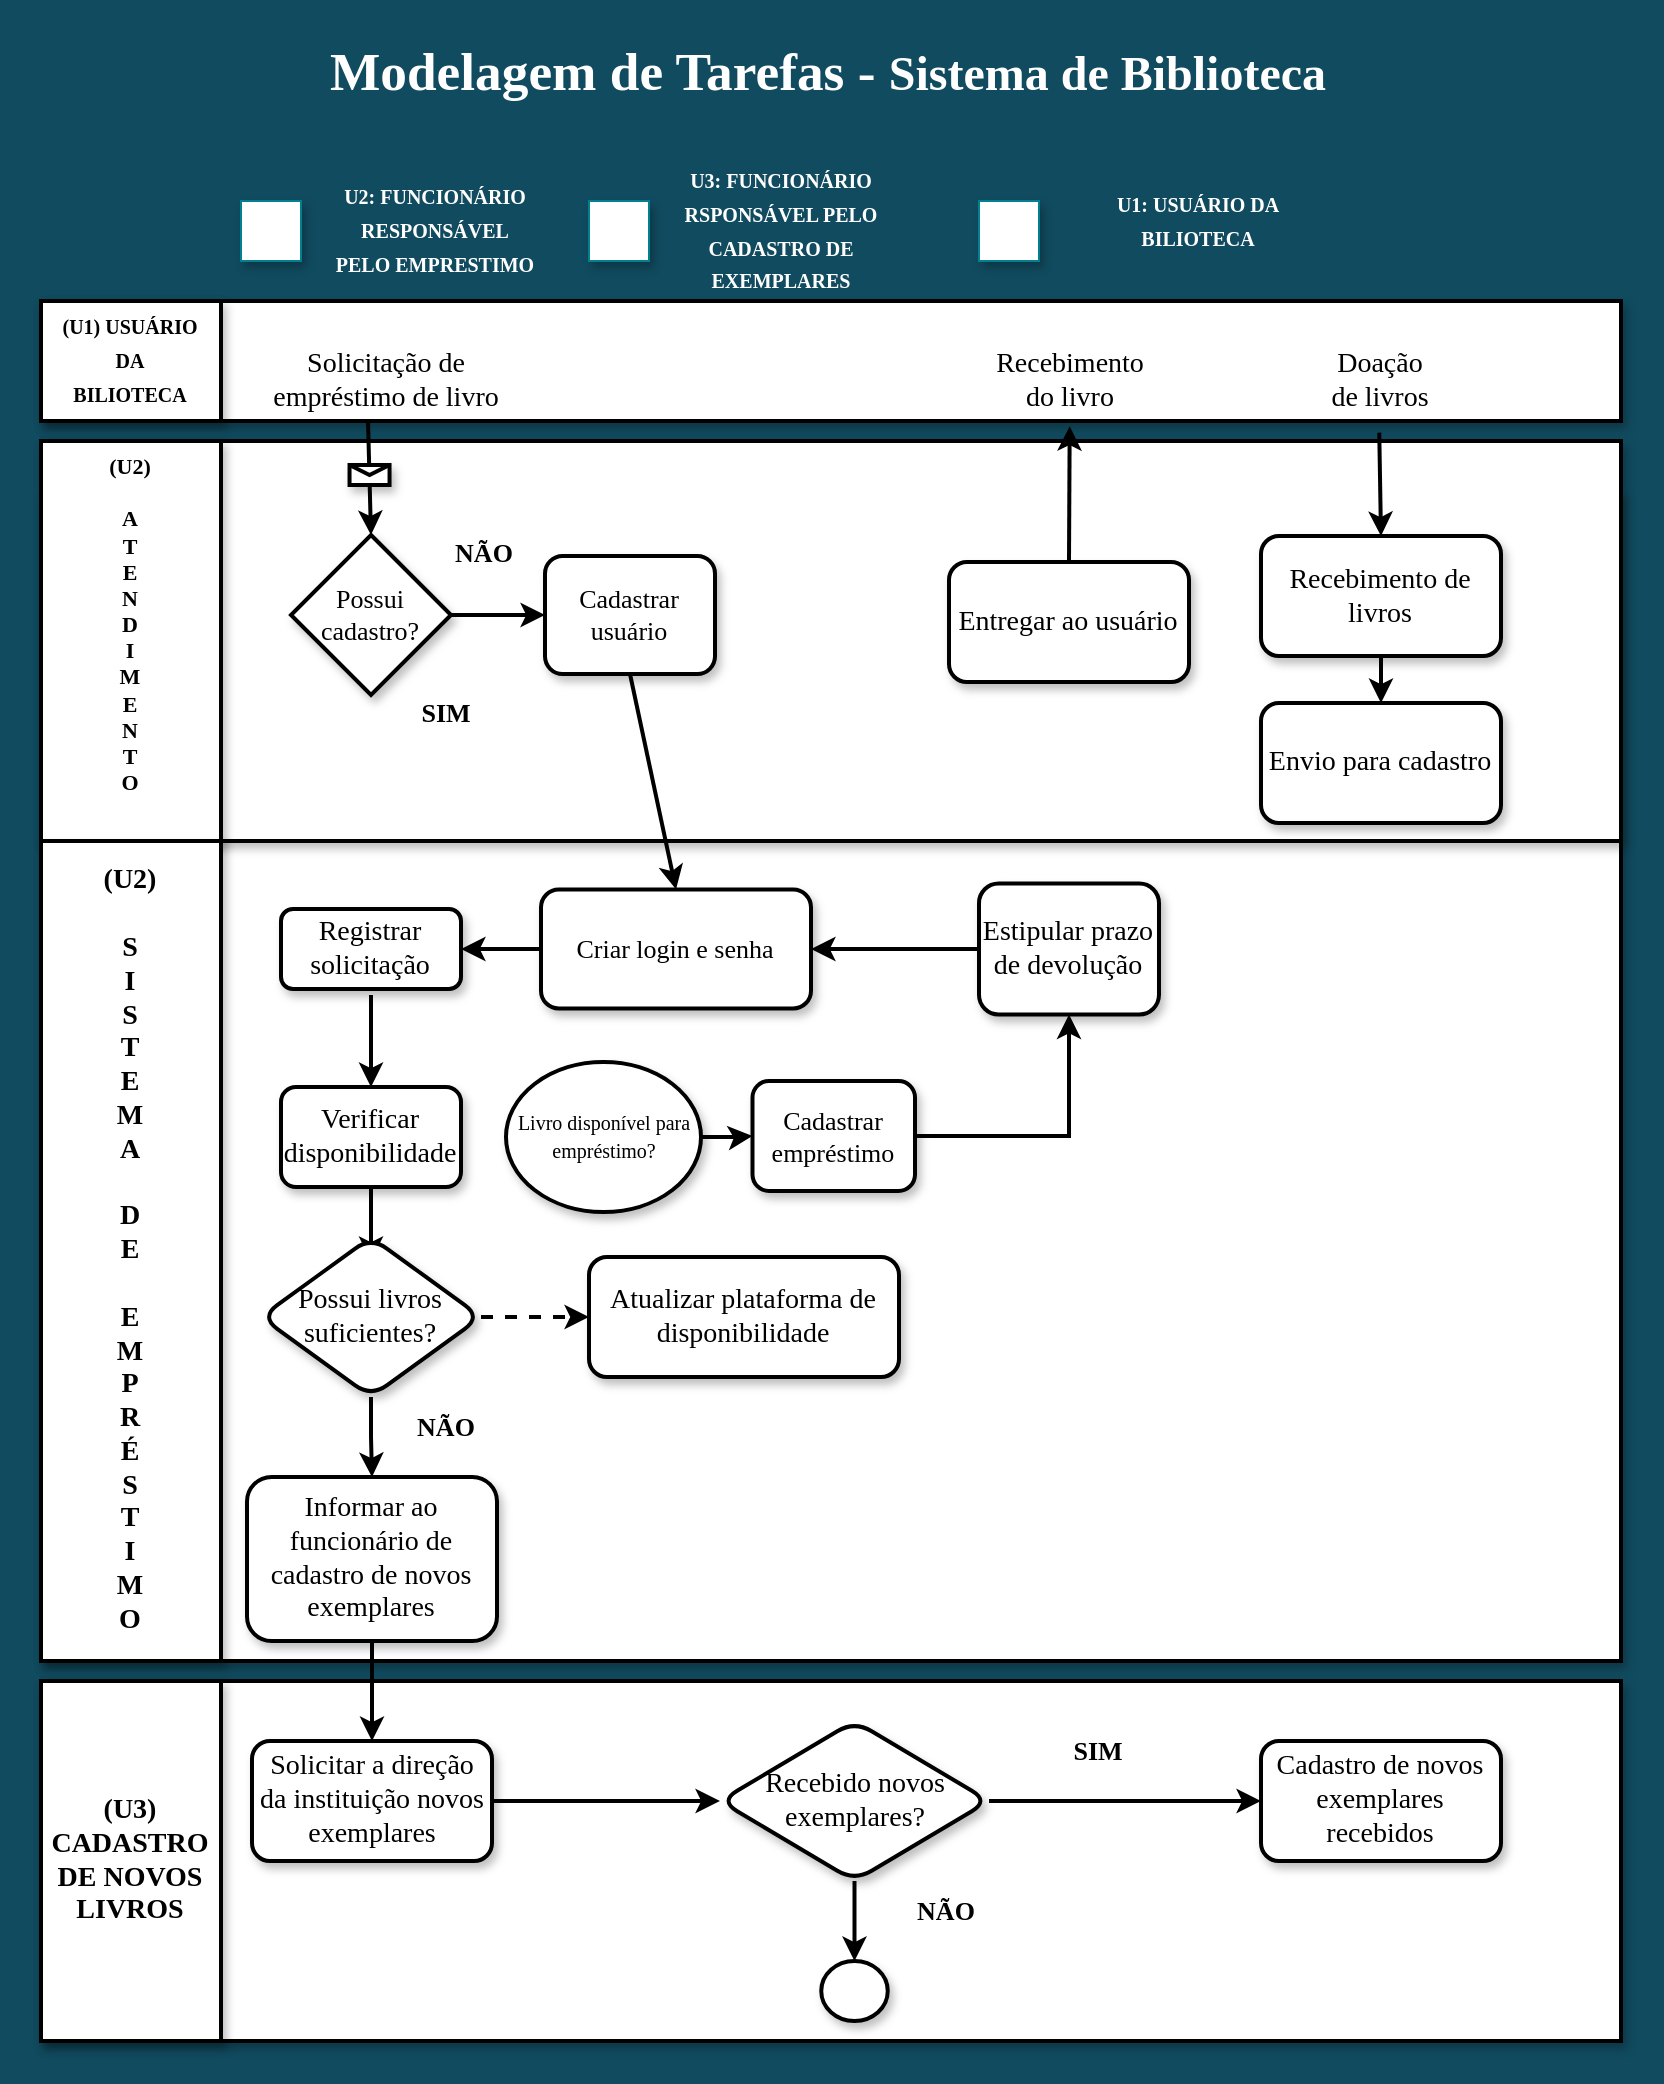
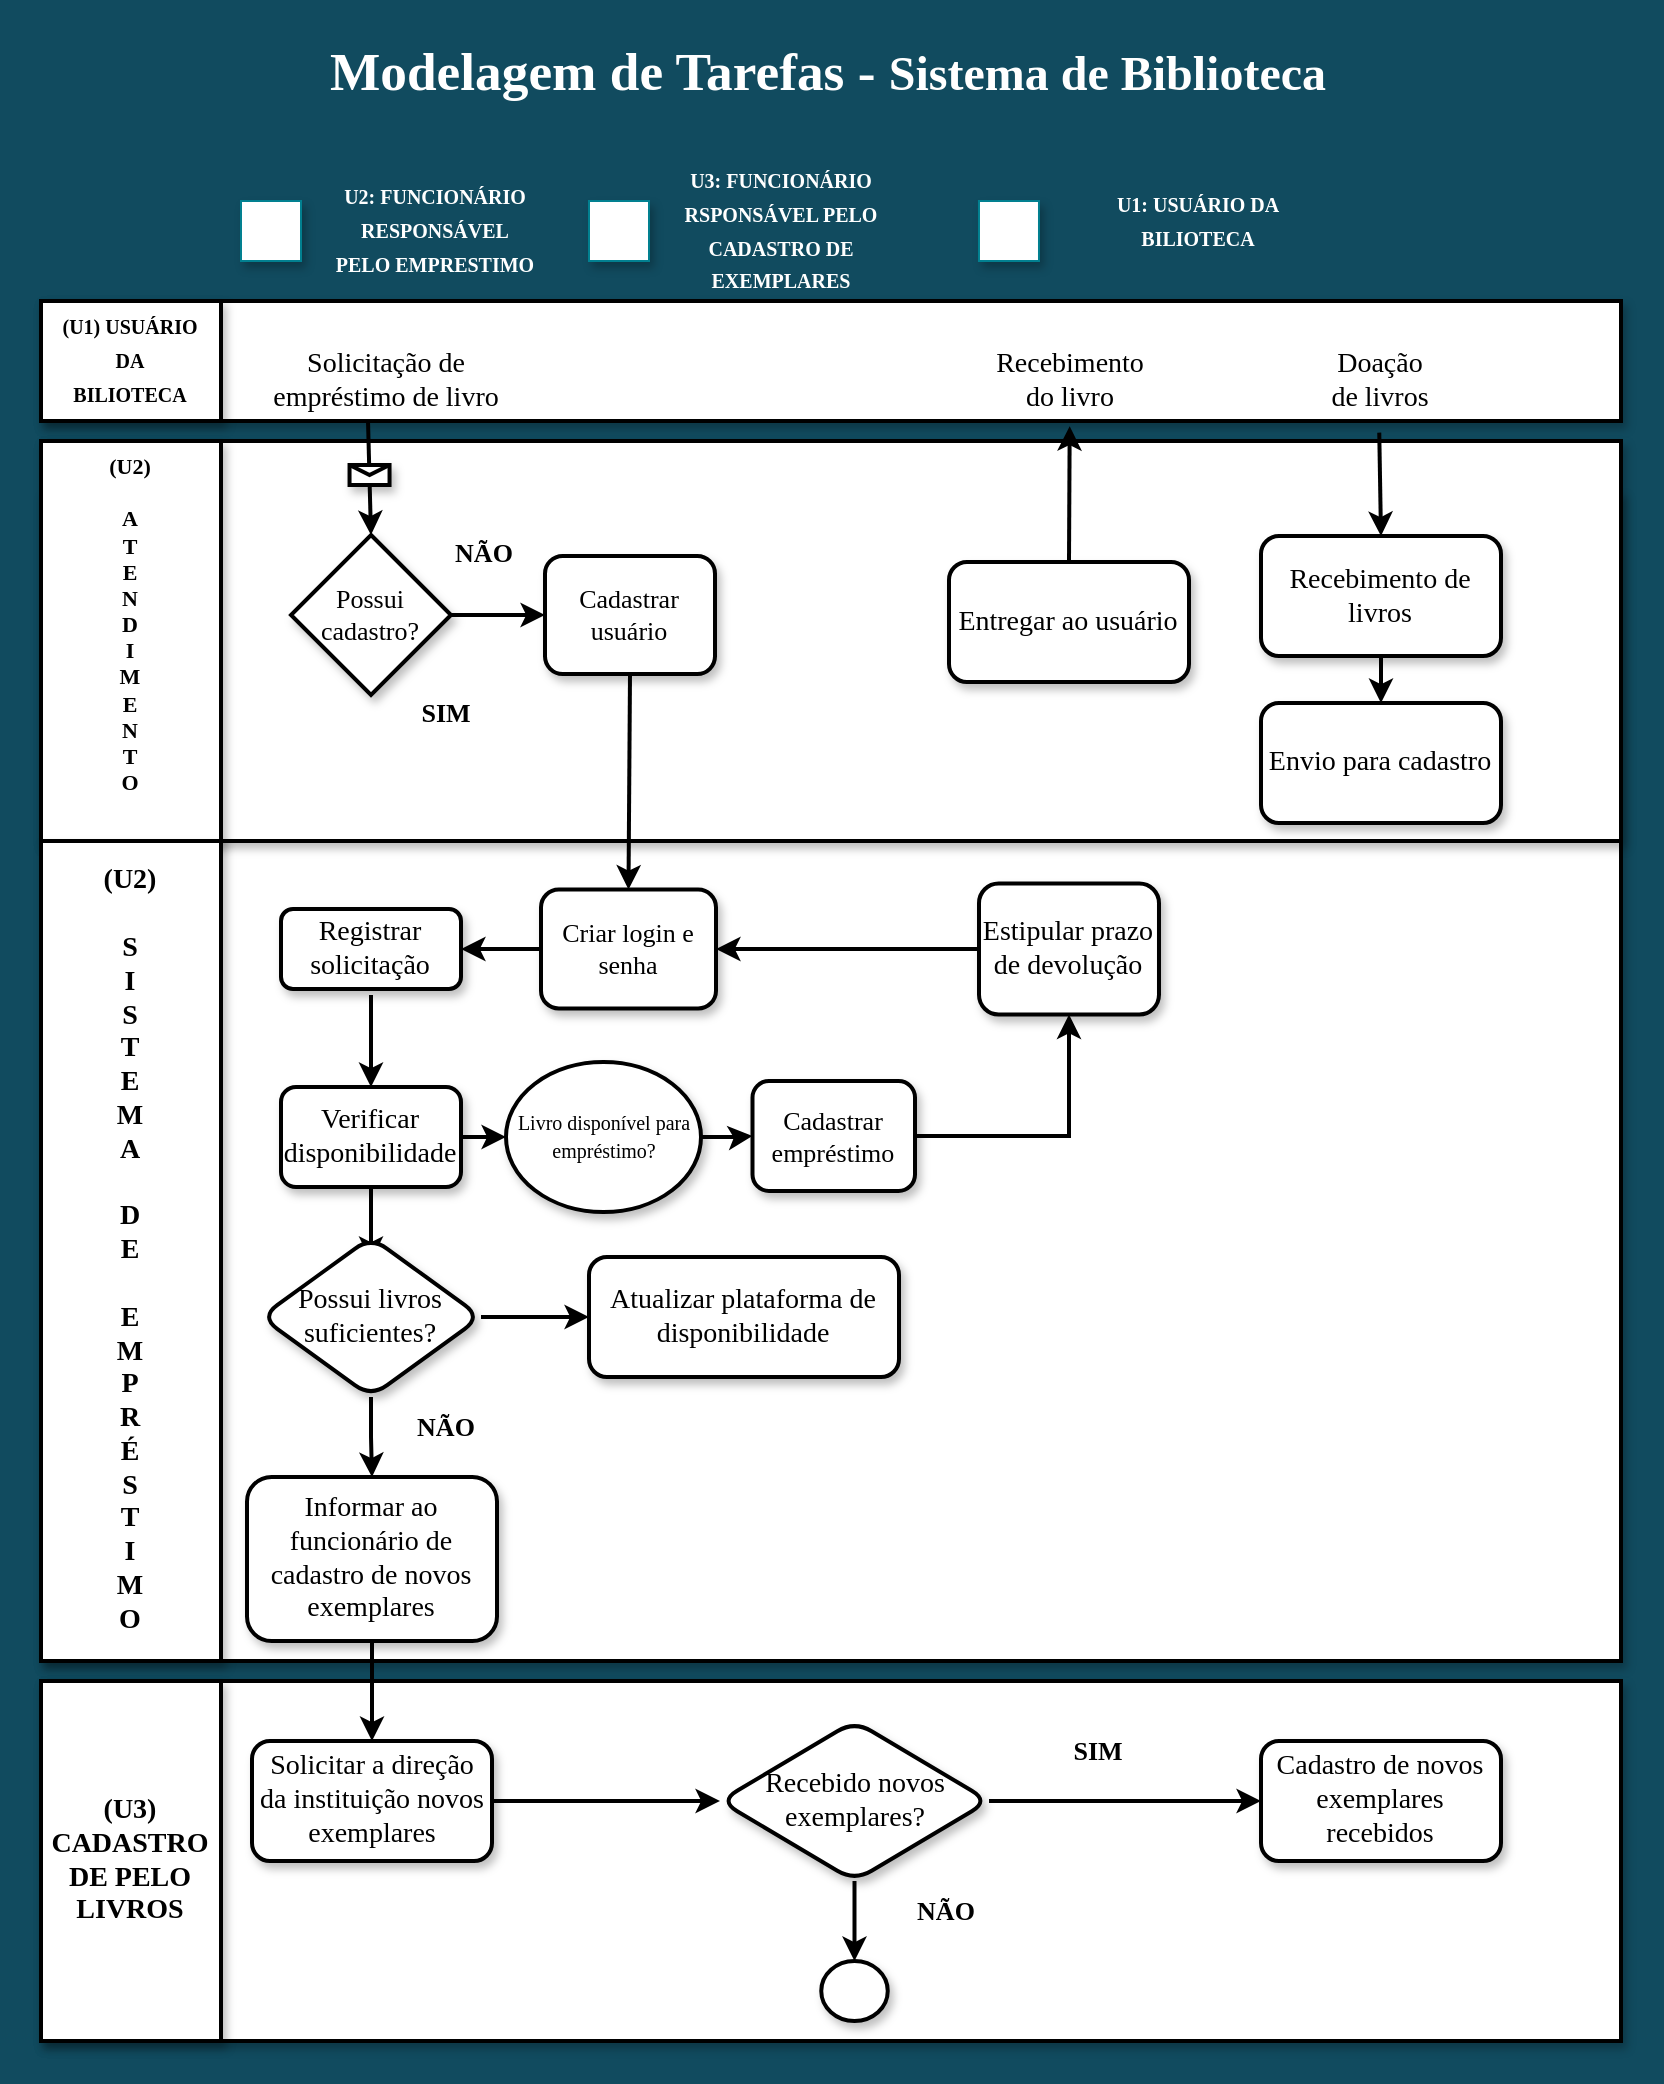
node "Criar login e senha": size 270x119 -> 175x119
edge "Verificar disponibilidade" -> "Livro disponível para empréstimo?": added
edge "Possui livros suficientes?" -> "Atualizar plataforma de disponibilidade": style dashed -> solid
node "(U3) CADASTRO DE NOVOS LIVROS": label "(U3) CADASTRO DE NOVOS LIVROS" -> "(U3) CADASTRO DE PELO LIVROS"
